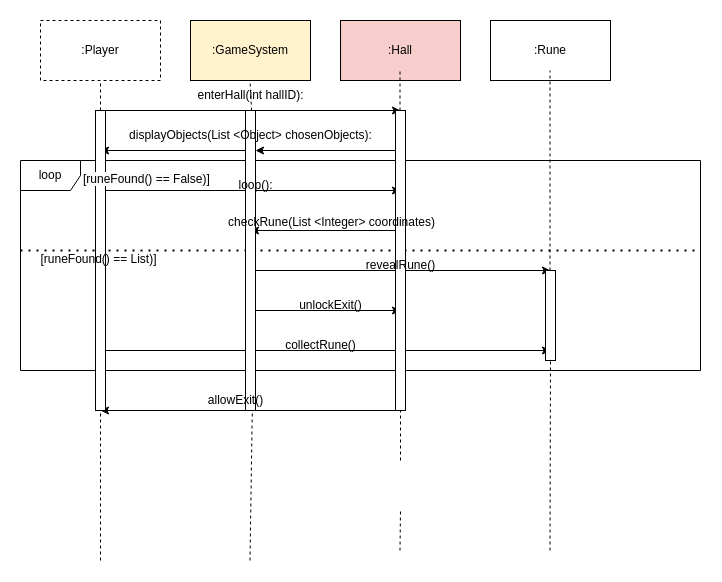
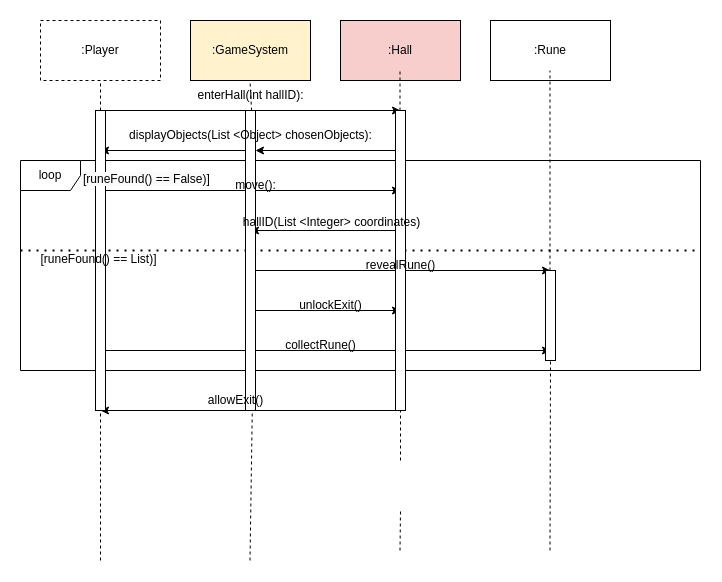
node "loop():": label "loop():" -> "move():"
node "checkRune(List <Integer> coordinates)": label "checkRune(List <Integer> coordinates)" -> "hallID(List <Integer> coordinates)"
